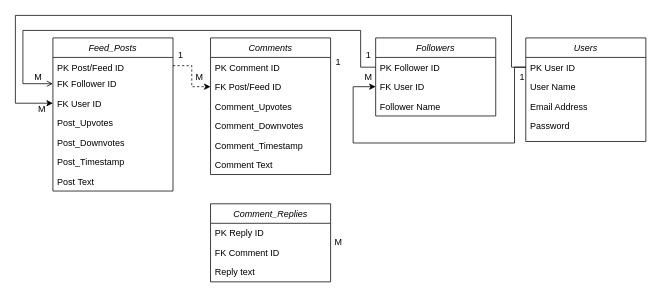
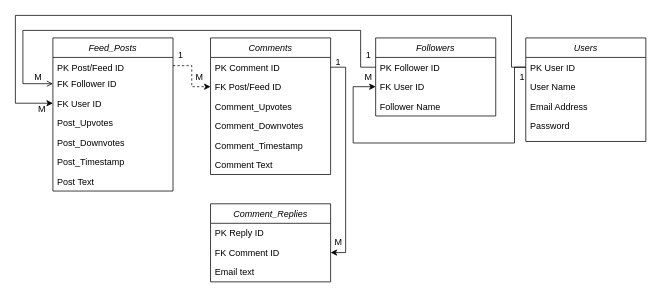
edge "PK Comment ID" -> "FK Comment ID": added
node "Reply text": label "Reply text" -> "Email text"
